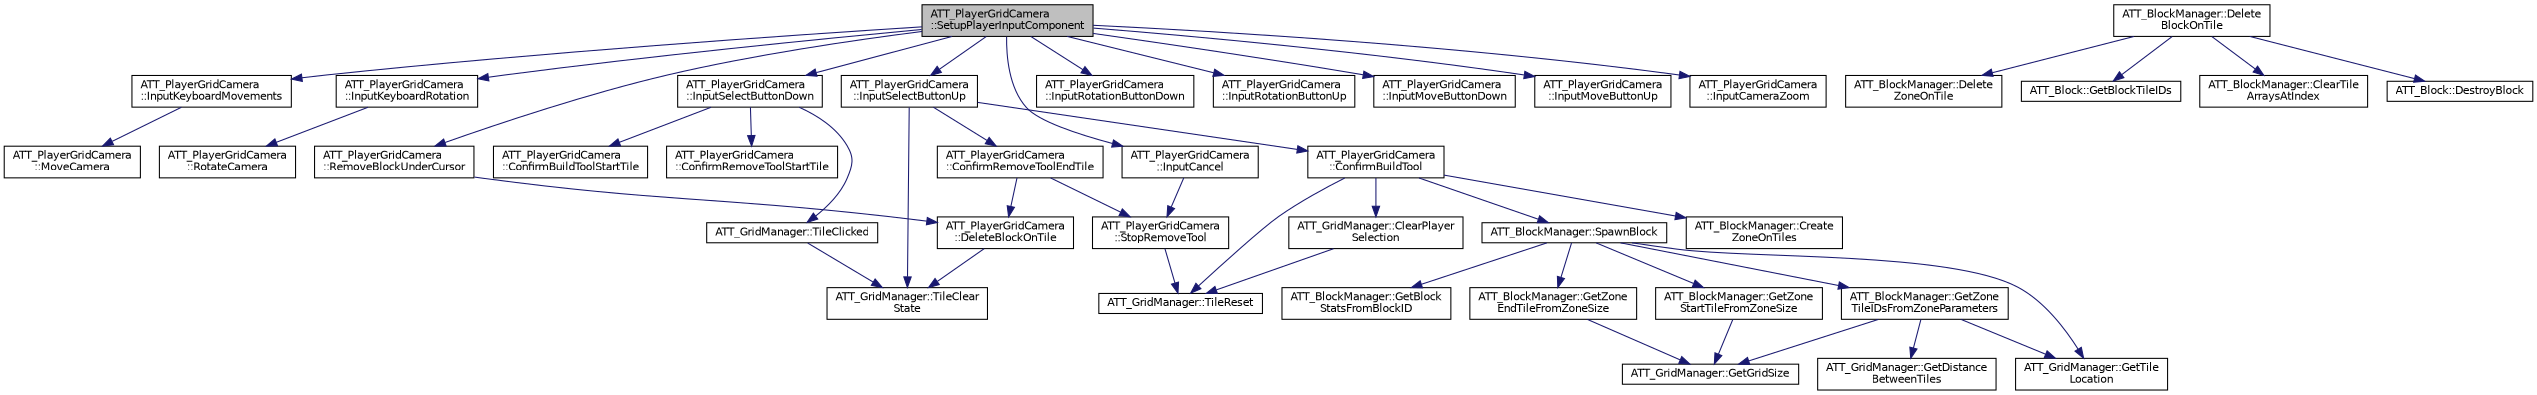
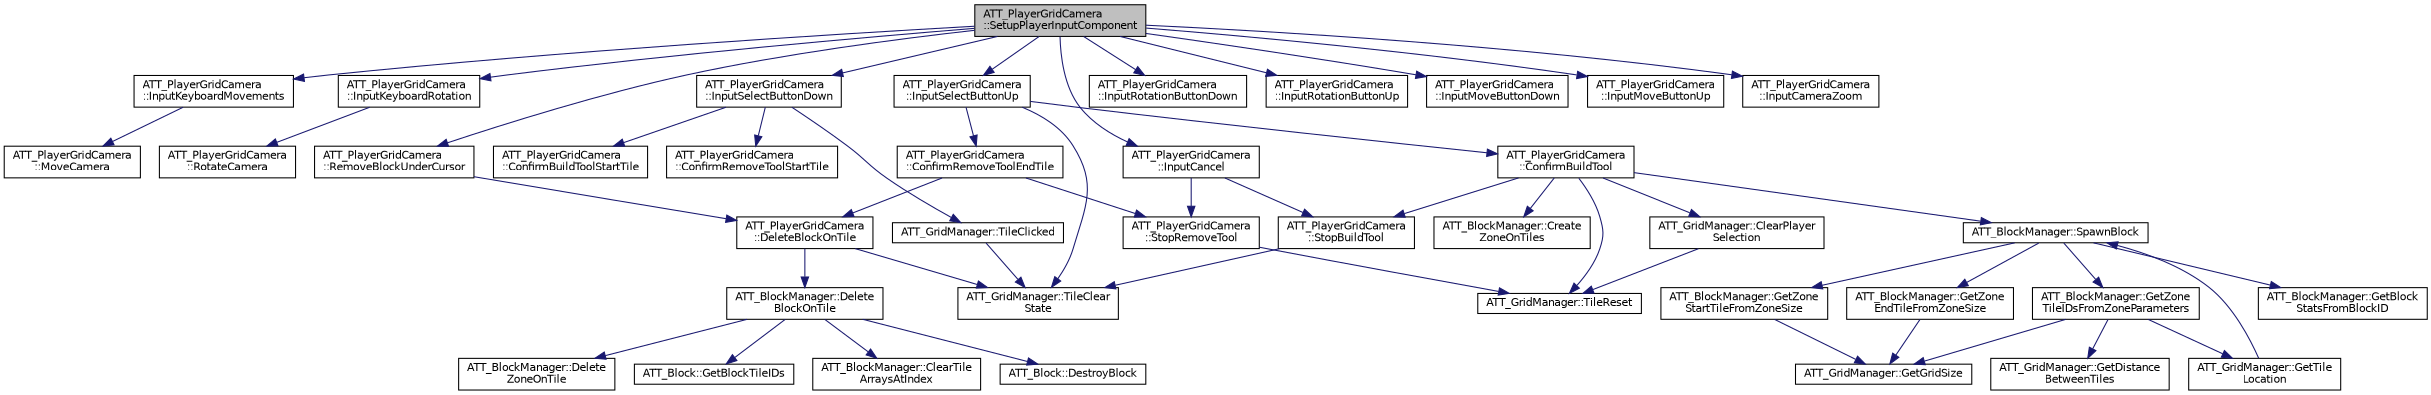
node "ATT_PlayerGridCamera ::StopBuildTool": added
edge "ATT_BlockManager::SpawnBlock" -> "ATT_GridManager::GetTile Location": reversed
edge "ATT_PlayerGridCamera ::DeleteBlockOnTile" -> "ATT_BlockManager::Delete BlockOnTile": added
